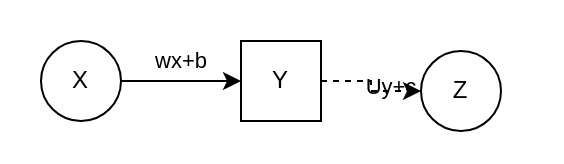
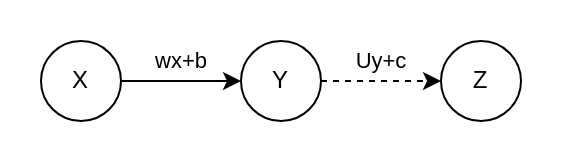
node "Y": shape rectangle -> ellipse
node "Z": moved (461, 91) -> (481, 81)
